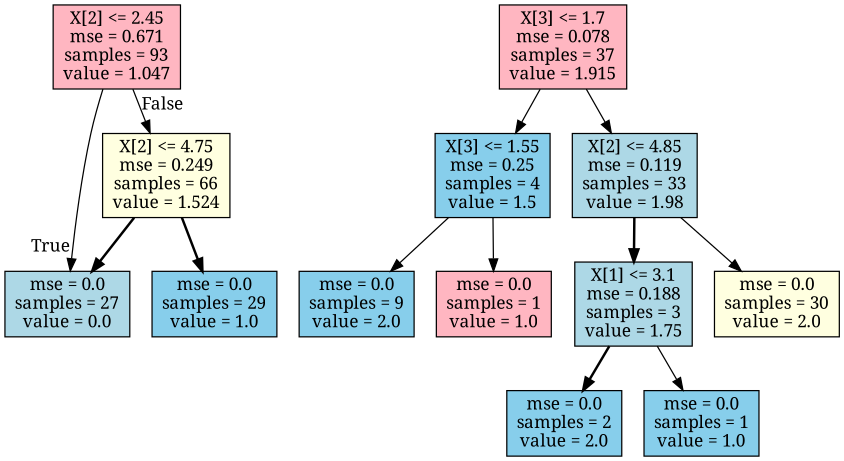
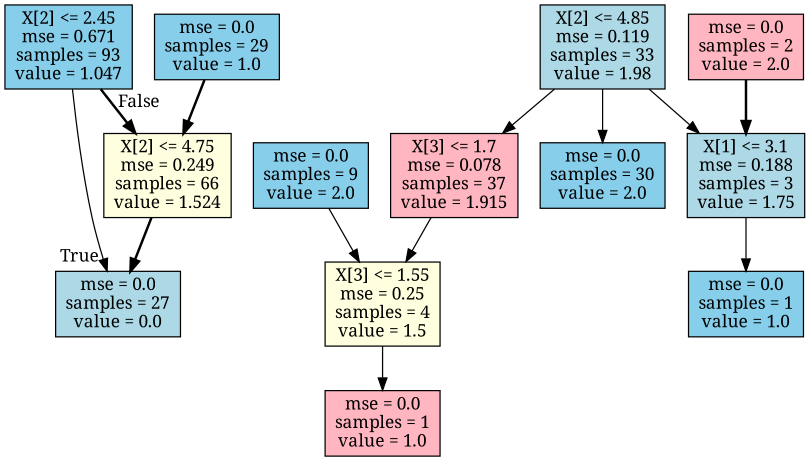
node "X[2] <= 2.45 mse = 0.671 samples = 93 value = 1.047": fillcolor lightpink -> skyblue
edge "X[2] <= 2.45 mse = 0.671 samples = 93 value = 1.047" -> "X[2] <= 4.75 mse = 0.249 samples = 66 value = 1.524": style solid -> bold
edge "X[3] <= 1.7 mse = 0.078 samples = 37 value = 1.915" -> "X[2] <= 4.85 mse = 0.119 samples = 33 value = 1.98": reversed
node "X[3] <= 1.55 mse = 0.25 samples = 4 value = 1.5": fillcolor skyblue -> lightyellow
edge "X[2] <= 4.85 mse = 0.119 samples = 33 value = 1.98" -> "X[1] <= 3.1 mse = 0.188 samples = 3 value = 1.75": style bold -> solid
edge "X[2] <= 4.75 mse = 0.249 samples = 66 value = 1.524" -> "mse = 0.0 samples = 29 value = 1.0": reversed
edge "X[3] <= 1.55 mse = 0.25 samples = 4 value = 1.5" -> "mse = 0.0 samples = 9 value = 2.0": reversed
node "mse = 0.0 samples = 30 value = 2.0": fillcolor lightyellow -> skyblue
edge "X[1] <= 3.1 mse = 0.188 samples = 3 value = 1.75" -> "mse = 0.0 samples = 2 value = 2.0": reversed
node "mse = 0.0 samples = 2 value = 2.0": fillcolor skyblue -> lightpink
